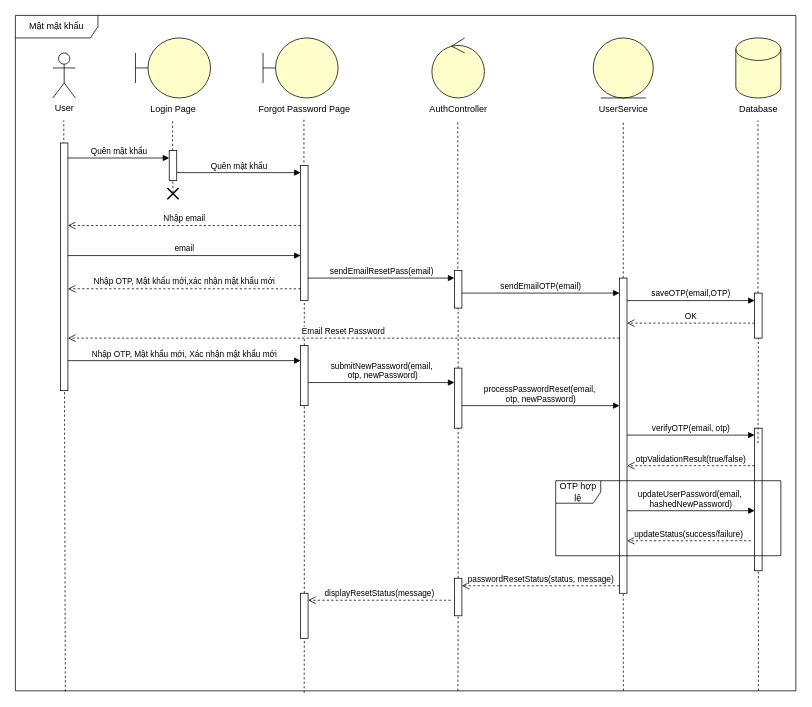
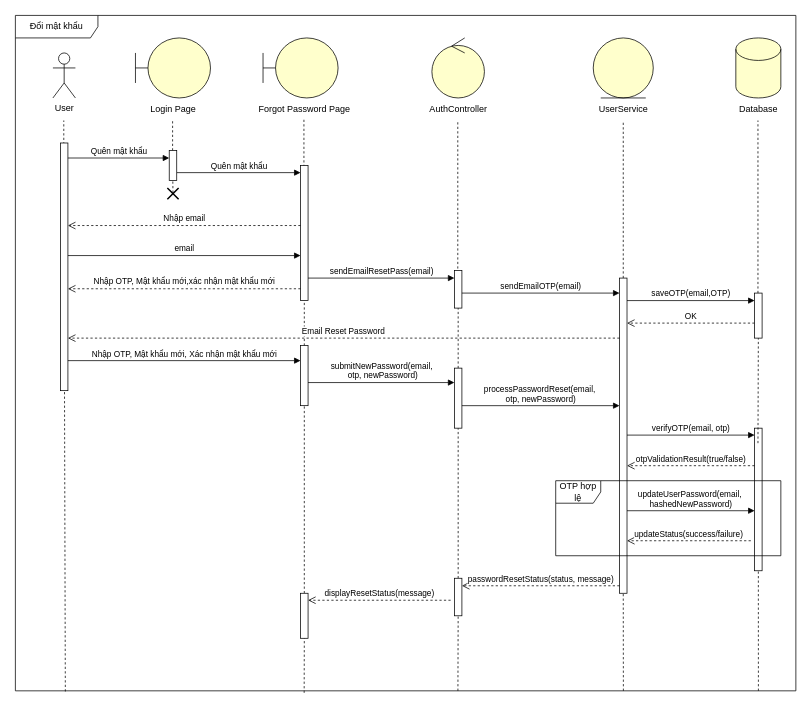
node "Mật mật khẩu": label "Mật mật khẩu" -> "Đổi mật khẩu"
